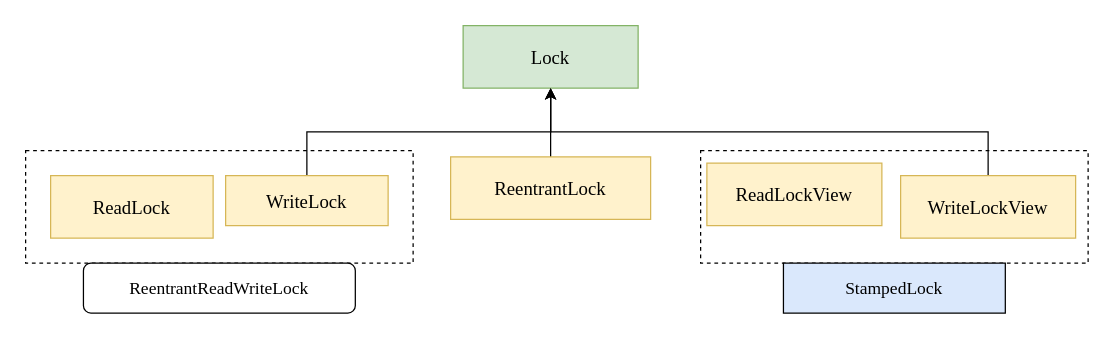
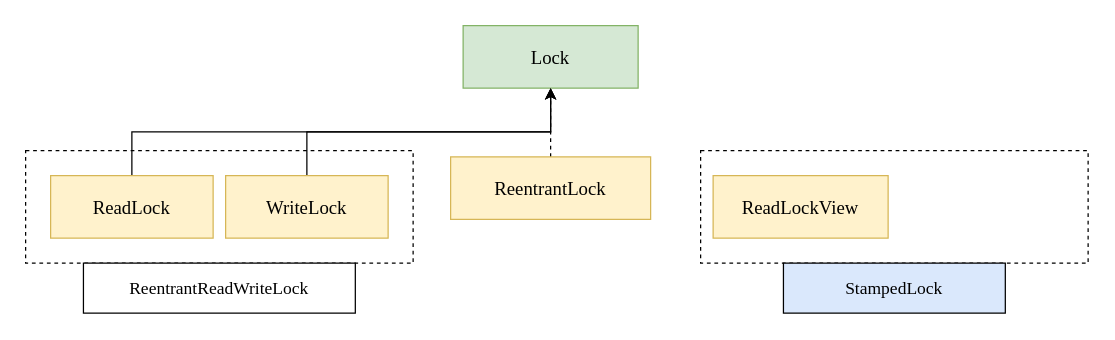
edge "ReadLock" -> "Lock": added
edge "WriteLockView" -> "Lock": removed
edge "ReentrantLock" -> "Lock": style solid -> dashed
node "ReadLockView": moved (794, 194) -> (801, 207)
node "WriteLock": size 163x50 -> 163x63
node "WriteLockView": removed
node "ReentrantReadWriteLock": shape rounded rectangle -> rectangle
